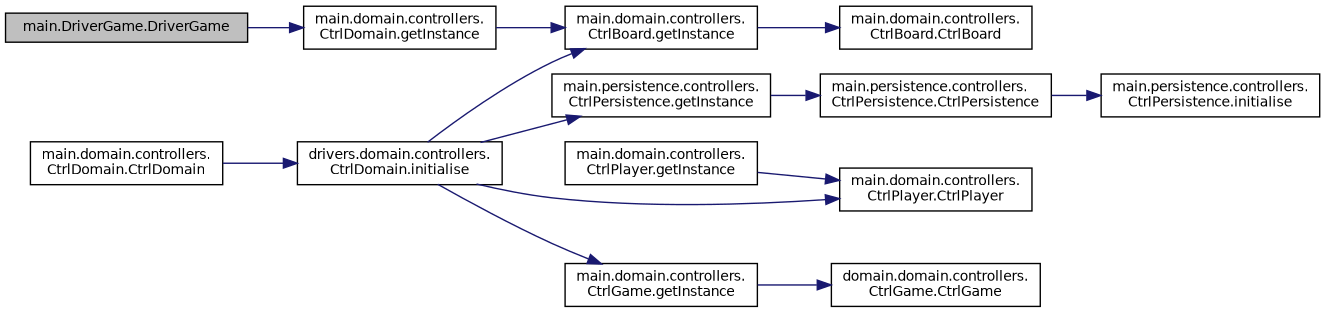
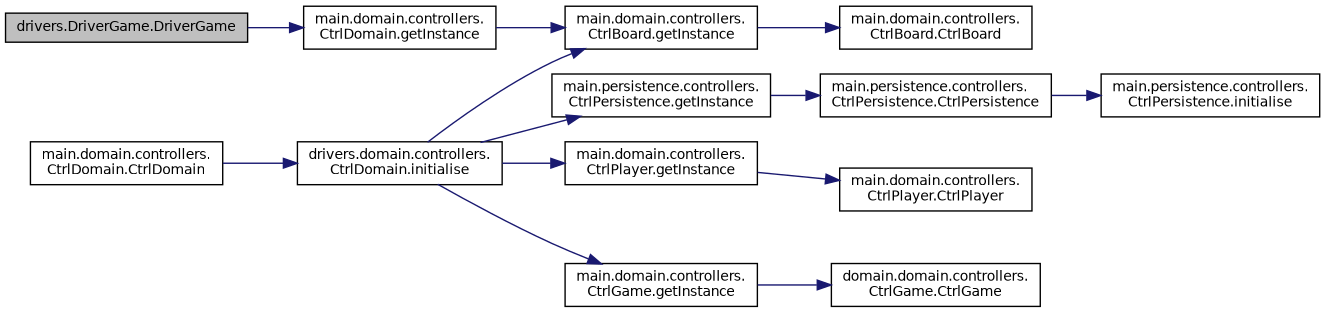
node "main.DriverGame.DriverGame": label "main.DriverGame.DriverGame" -> "drivers.DriverGame.DriverGame"
edge "drivers.domain.controllers. CtrlDomain.initialise" -> "main.domain.controllers. CtrlPlayer.CtrlPlayer": now "drivers.domain.controllers. CtrlDomain.initialise" -> "main.domain.controllers. CtrlPlayer.getInstance"
